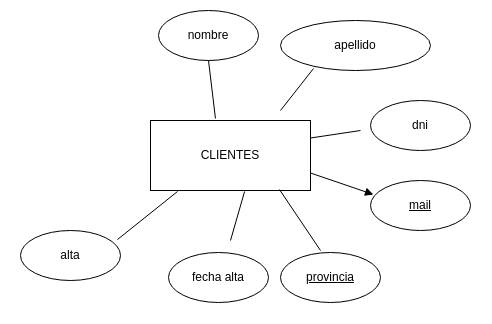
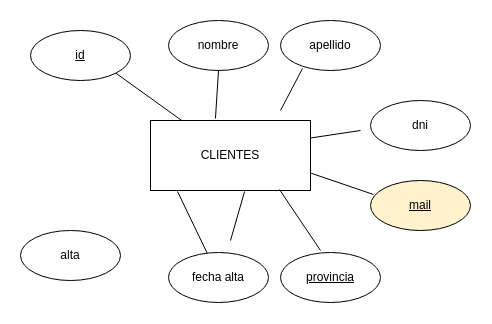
node "nombre": moved (209, 36) -> (219, 46)
node "apellido": size 150x50 -> 100x50
node "id": added
edge "id" -- "CLIENTES": added
edge "CLIENTES" -> "mail": arrowhead block -> none
node "mail": fillcolor #ffffff -> #fff2cc
edge "CLIENTES" -- "alta": now "CLIENTES" -- "fecha alta"
